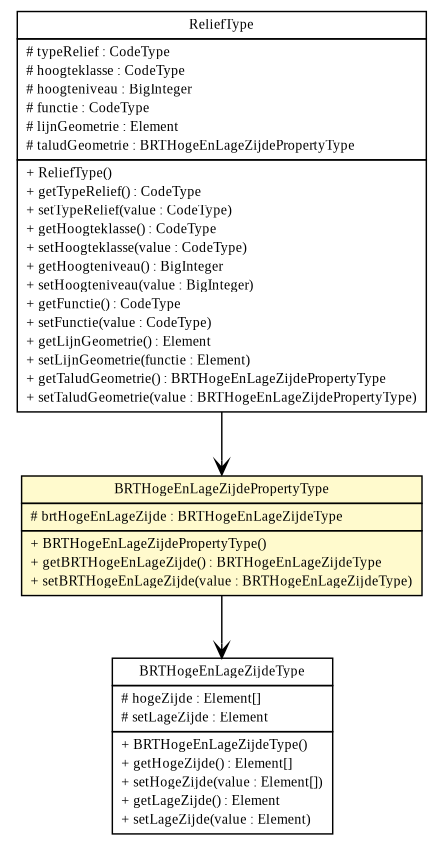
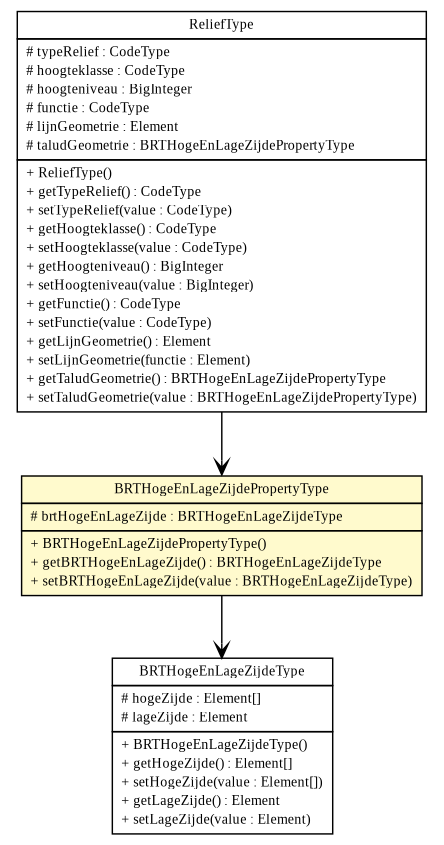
node "BRTHogeEnLageZijdeType": text "# setLageZijde : Element" -> "# lageZijde : Element"
